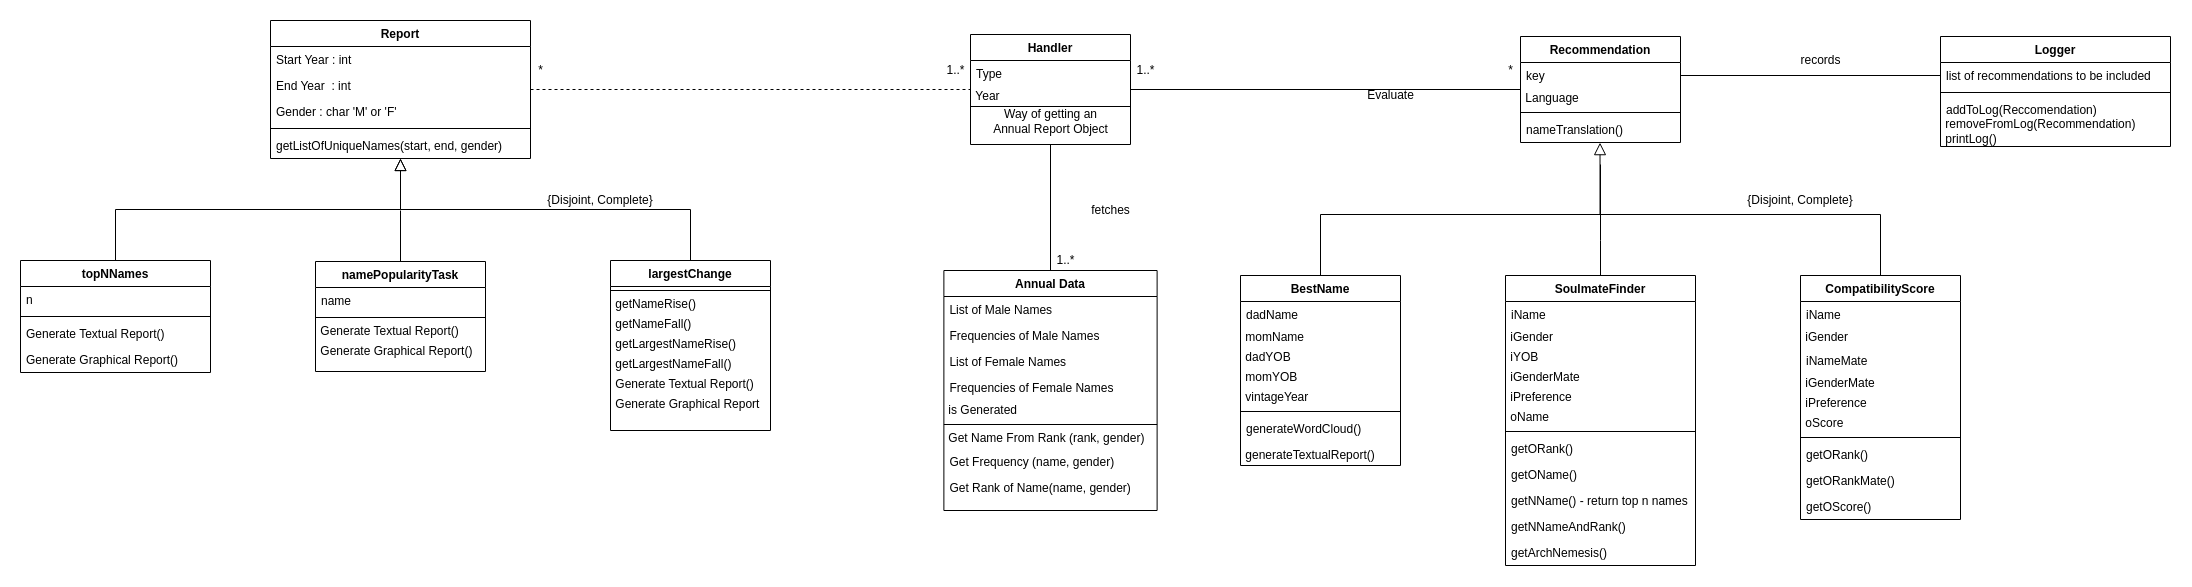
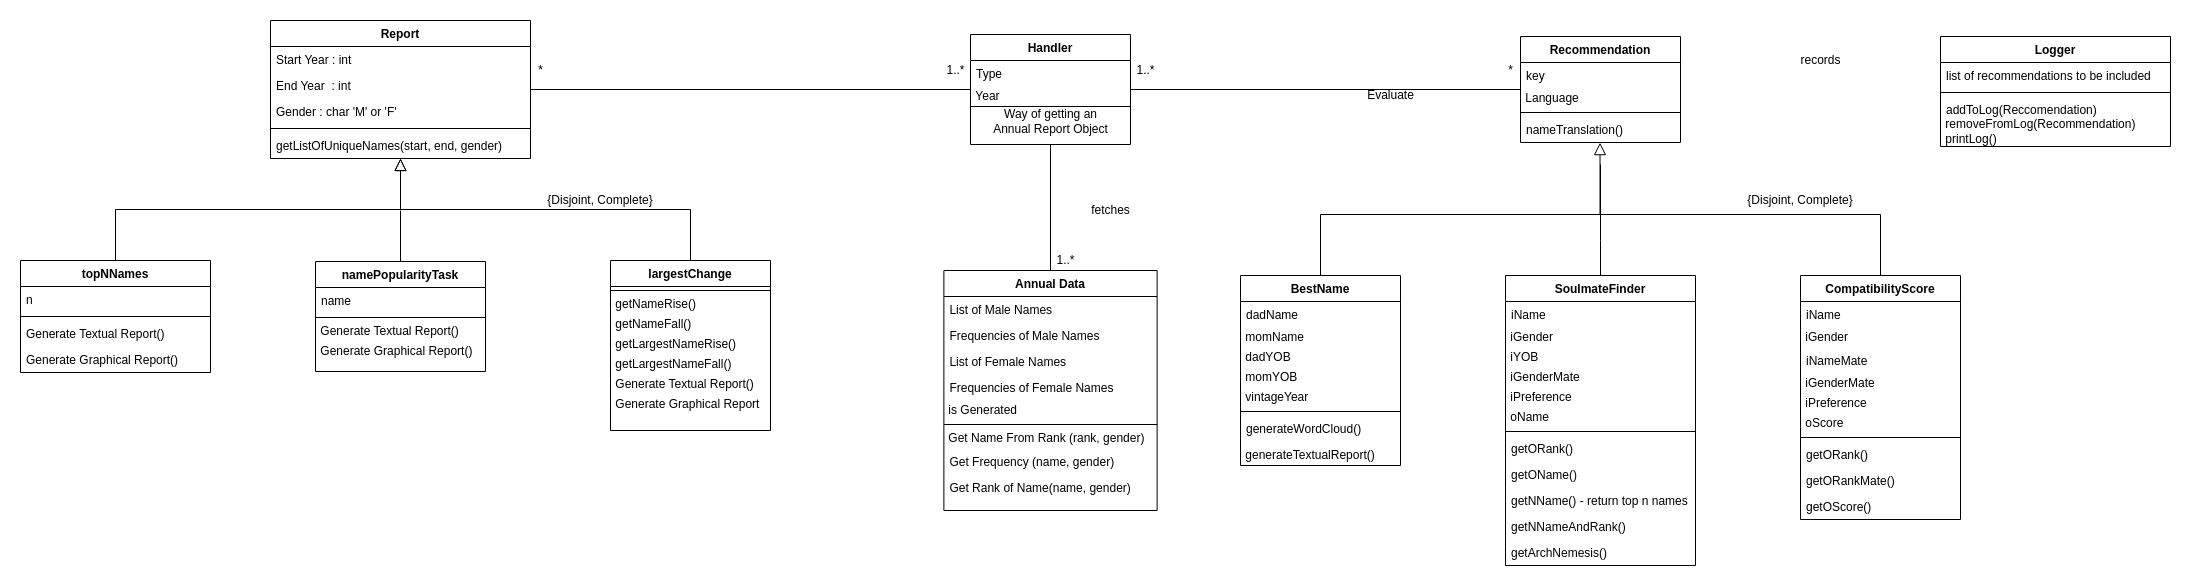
edge "key" -- "list of recommendations to be included": removed
edge "Report" -- "Handler": style dashed -> solid
